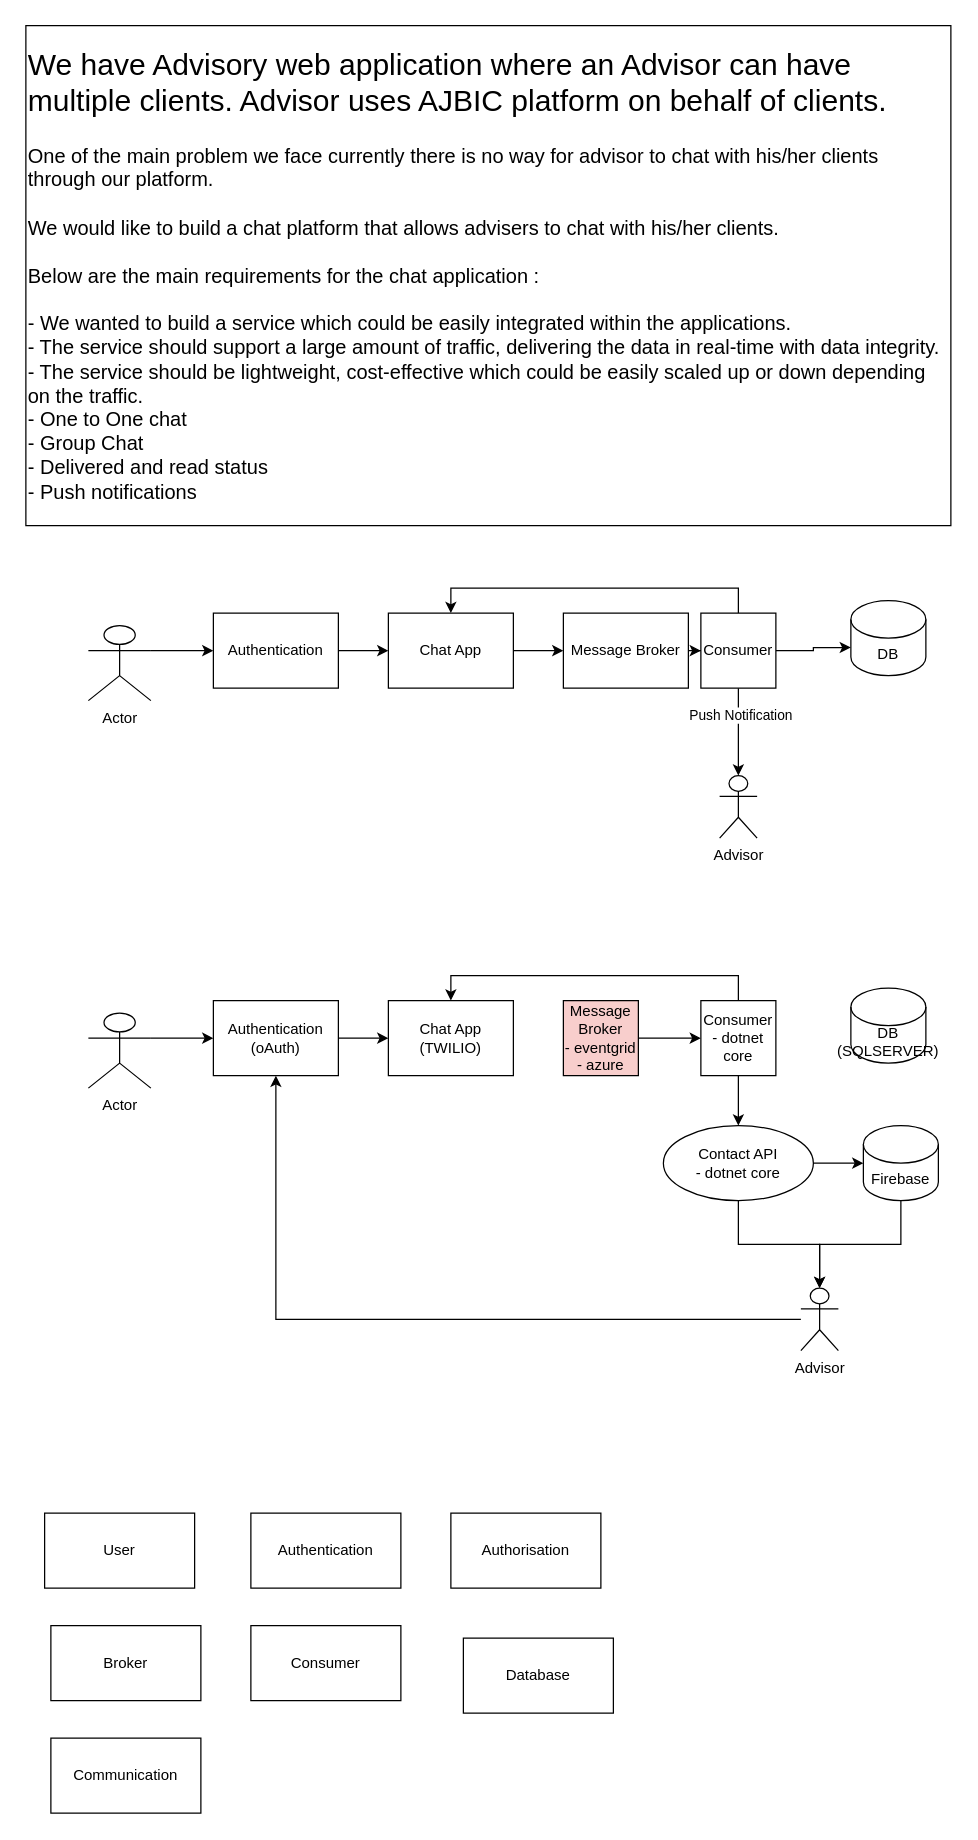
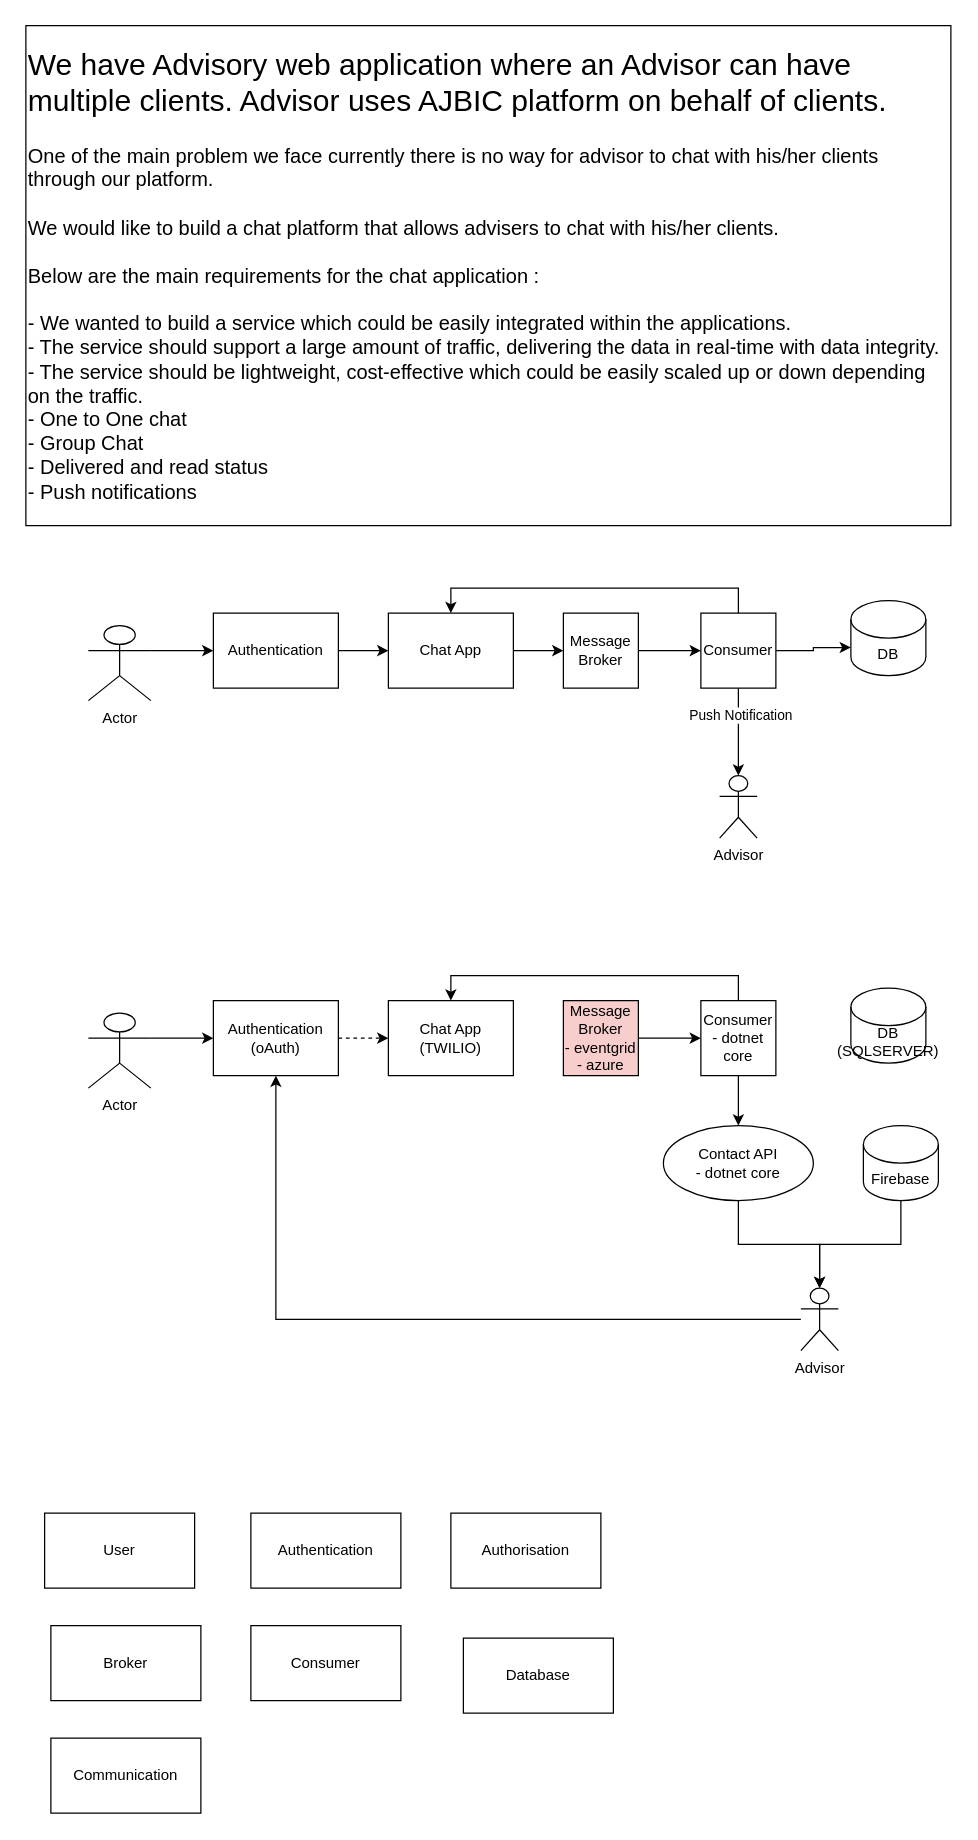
node "Message Broker": size 125x75 -> 75x75
edge "Authentication (oAuth)" -> "Chat App (TWILIO)": style solid -> dashed
edge "Contact API - dotnet core" -> "Firebase": removed
